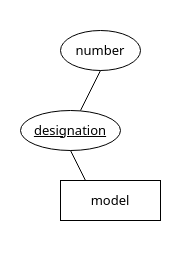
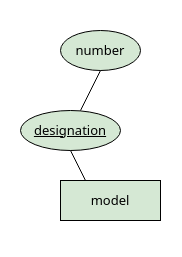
node "number": fillcolor #ffffff -> #d5e8d4
node "designation": fillcolor #ffffff -> #d5e8d4
node "model": fillcolor #ffffff -> #d5e8d4
